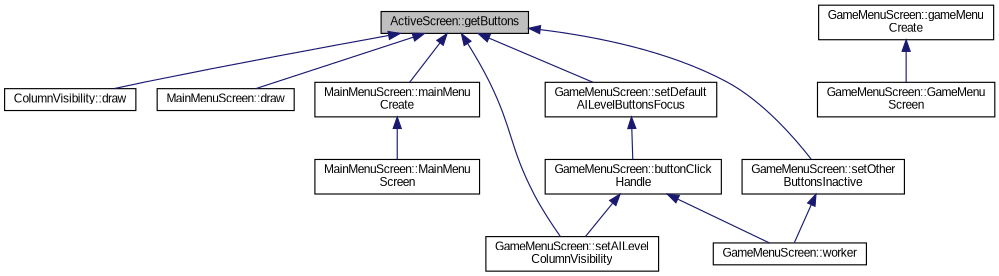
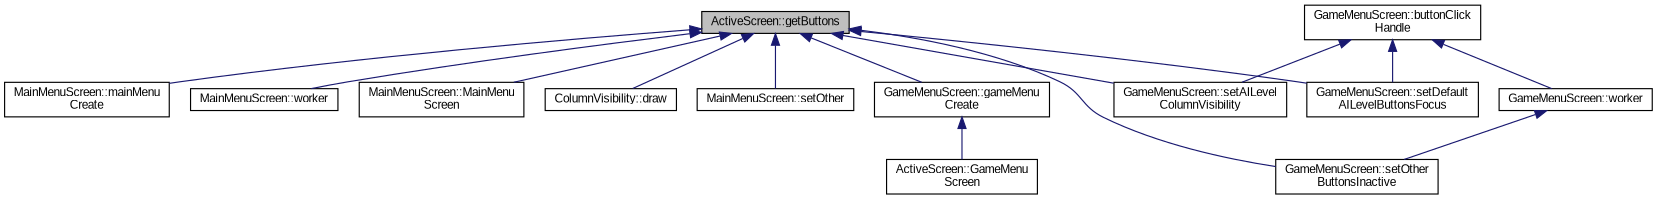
edge "GameMenuScreen::gameMenu Create" -> "ActiveScreen::getButtons": added
node "MainMenuScreen::draw": label "MainMenuScreen::draw" -> "MainMenuScreen::setOther"
node "MainMenuScreen::worker": added
node "GameMenuScreen::GameMenu Screen": label "GameMenuScreen::GameMenu Screen" -> "ActiveScreen::GameMenu Screen"
edge "MainMenuScreen::MainMenu Screen" -> "MainMenuScreen::mainMenu Create": now "MainMenuScreen::MainMenu Screen" -> "ActiveScreen::getButtons"
edge "GameMenuScreen::buttonClick Handle" -> "GameMenuScreen::setDefault AILevelButtonsFocus": reversed
edge "GameMenuScreen::worker" -> "GameMenuScreen::setOther ButtonsInactive": reversed
